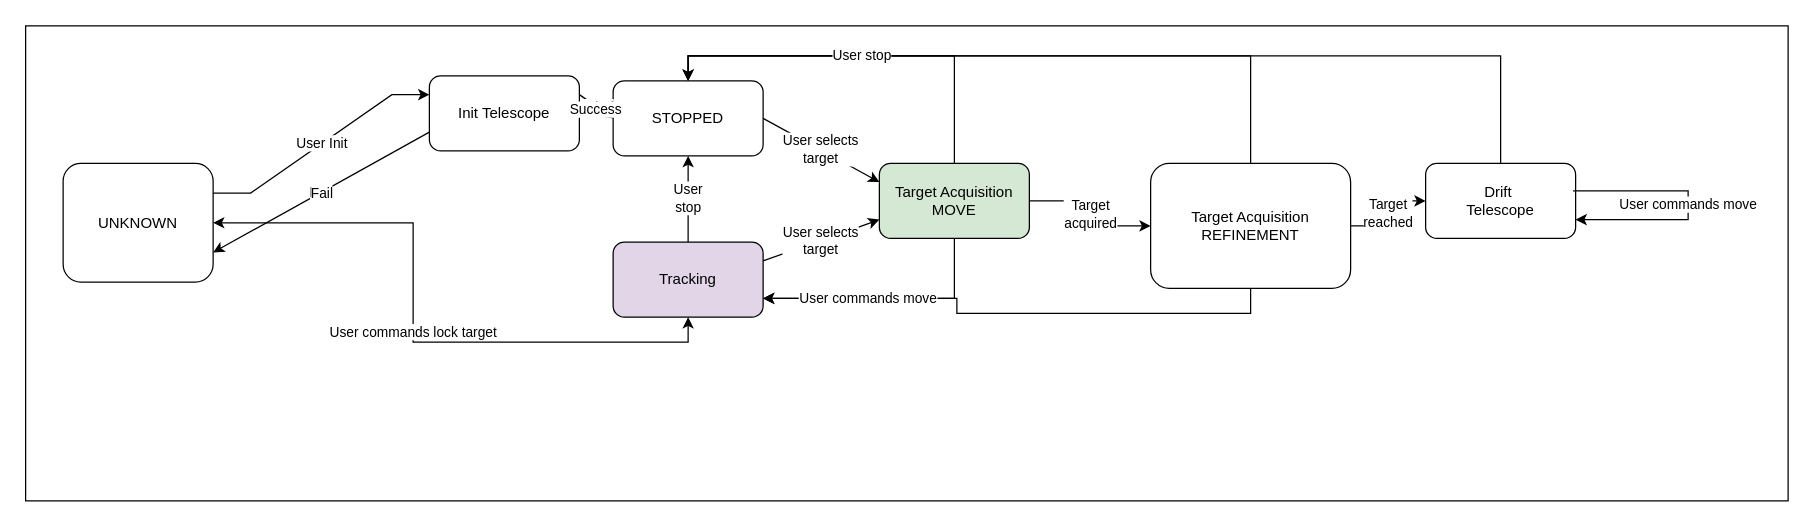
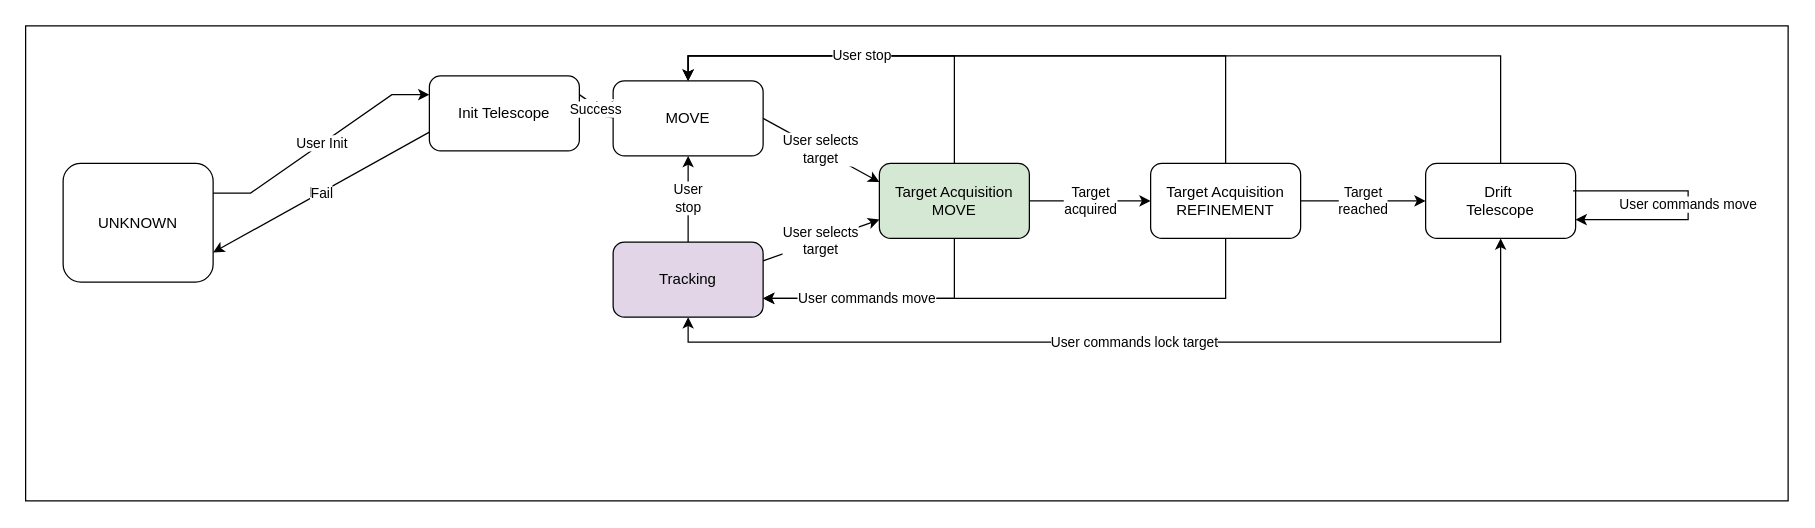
node "STOPPED": label "STOPPED" -> "MOVE"
node "Target Acquisition REFINEMENT": size 200x125 -> 150x75
edge "UNKNOWN" -- "Tracking": now "Drift Telescope" -- "Tracking"
